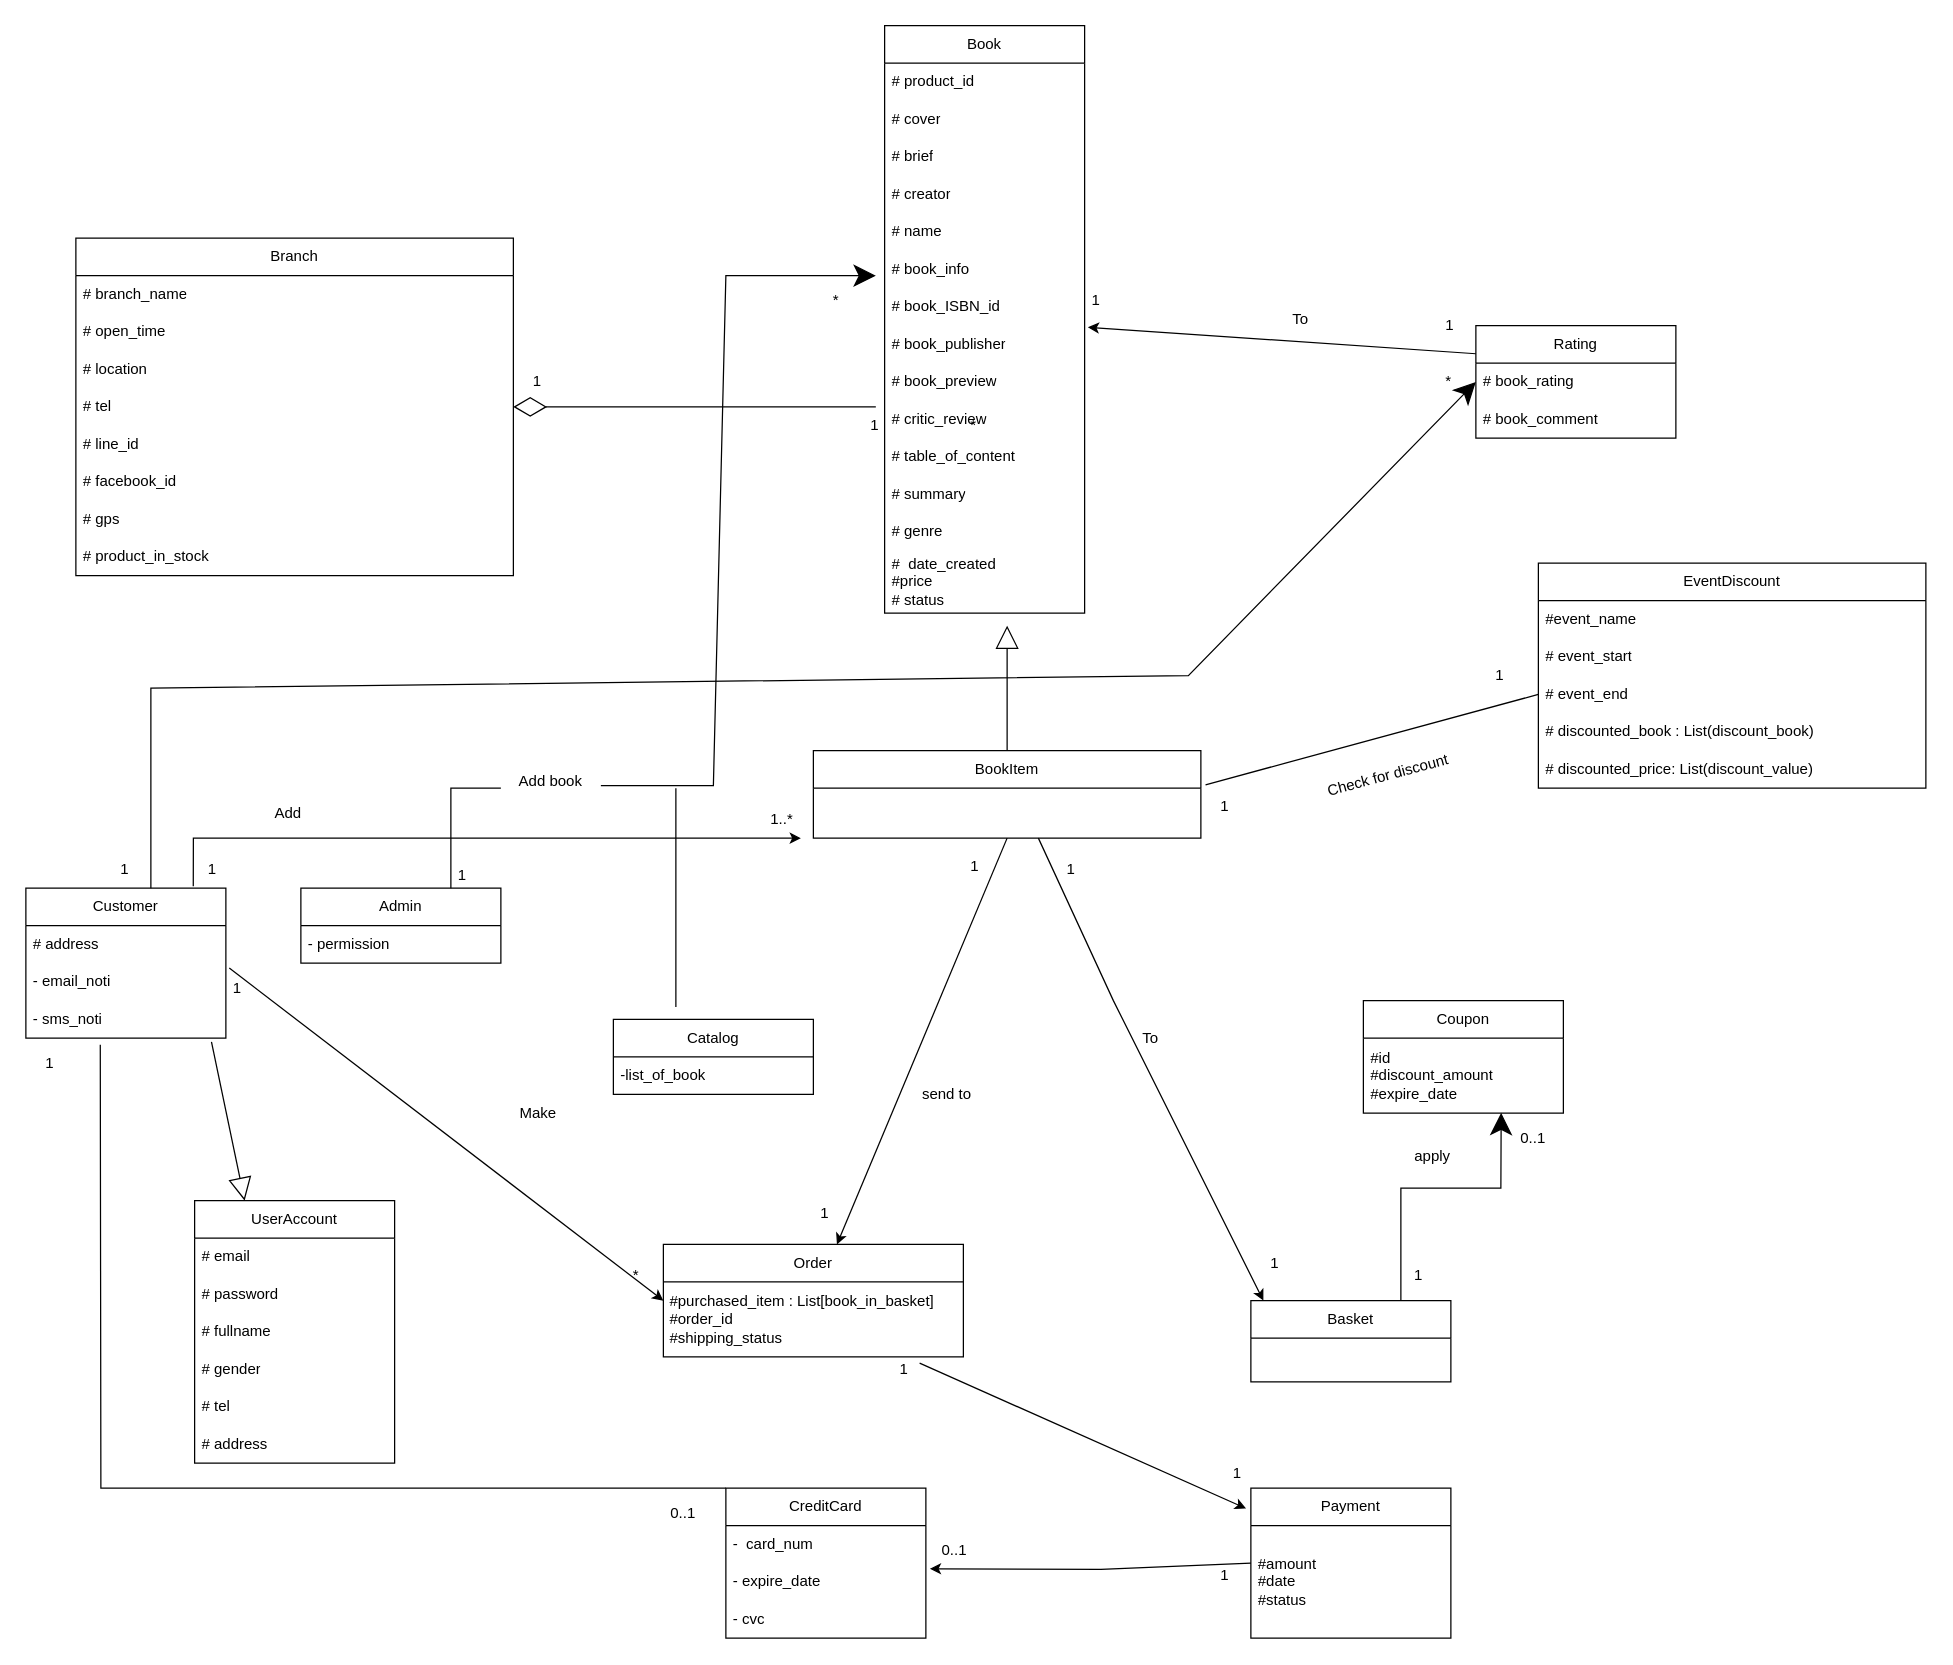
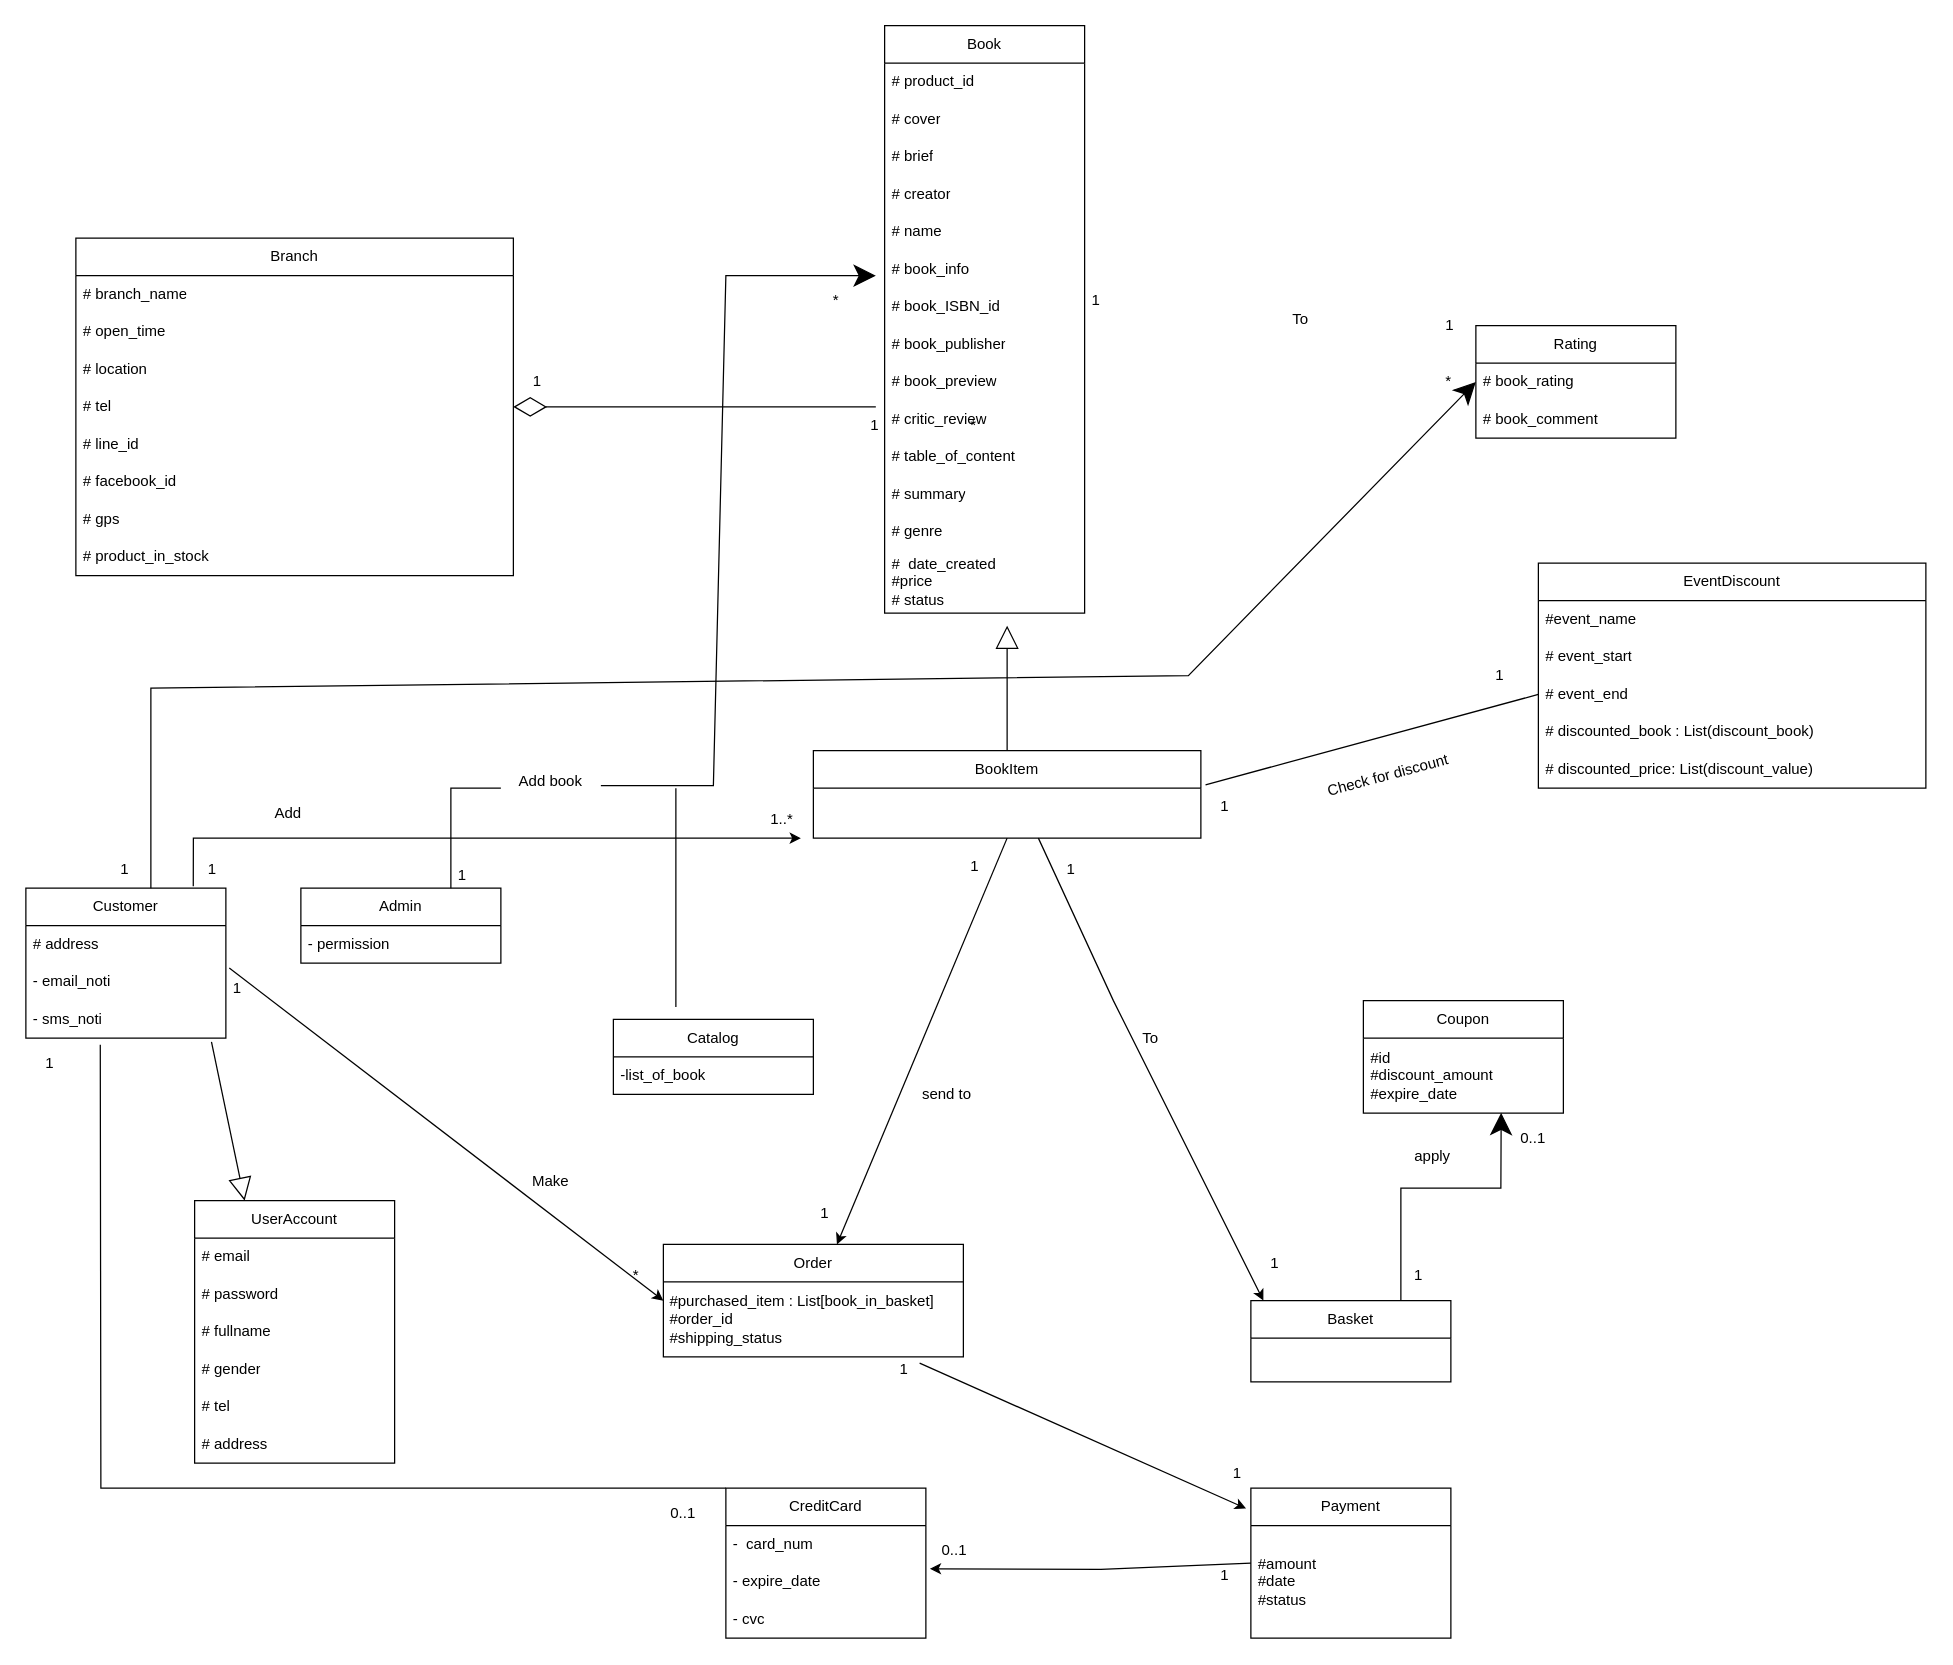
edge "Rating" -> "# book_publisher": removed
node "Make": moved (538, 1113) -> (551, 1182)
